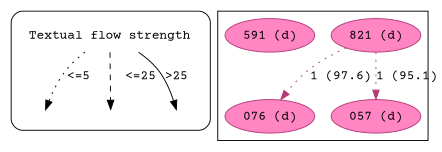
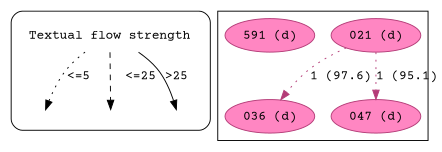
node "821 (d)": label "821 (d)" -> "021 (d)"
node "076 (d)": label "076 (d)" -> "036 (d)"
node "057 (d)": label "057 (d)" -> "047 (d)"
